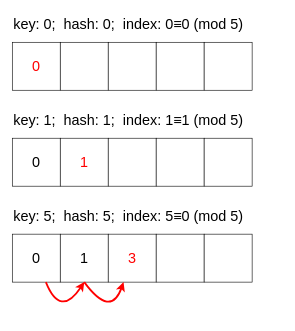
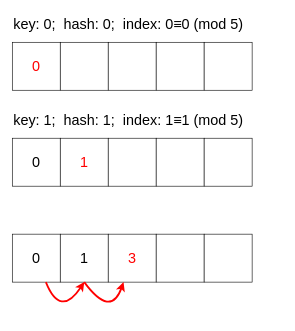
node "key: 5; hash: 5; index: 5≡0 (mod 5)": removed
